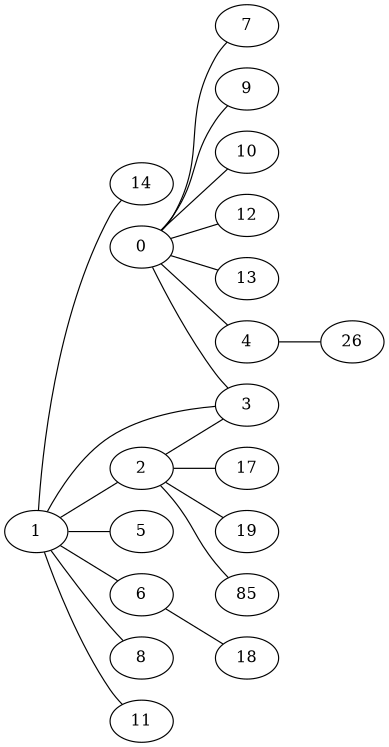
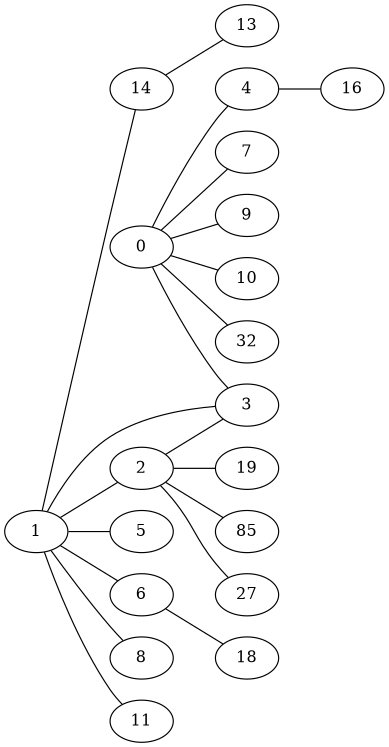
node "12": label "12" -> "32"
edge "0" -- "13": now "14" -- "13"
node "26": label "26" -> "16"
node "17": label "17" -> "27"
